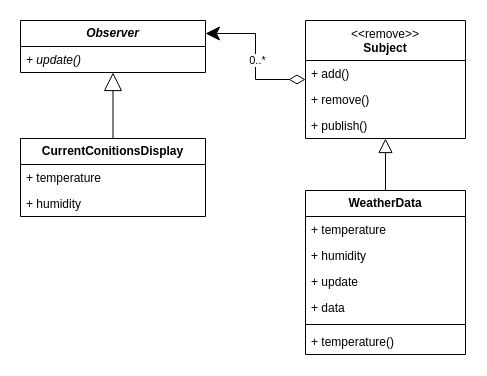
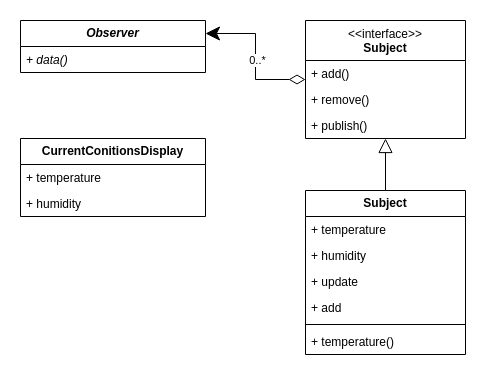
node "<<remove>> Subject": label "<<remove>> Subject" -> "<<interface>> Subject"
node "+ update()": label "+ update()" -> "+ data()"
edge "CurrentConitionsDisplay" -> "Observer": removed
node "WeatherData": label "WeatherData" -> "Subject"
node "+ data": label "+ data" -> "+ add"
